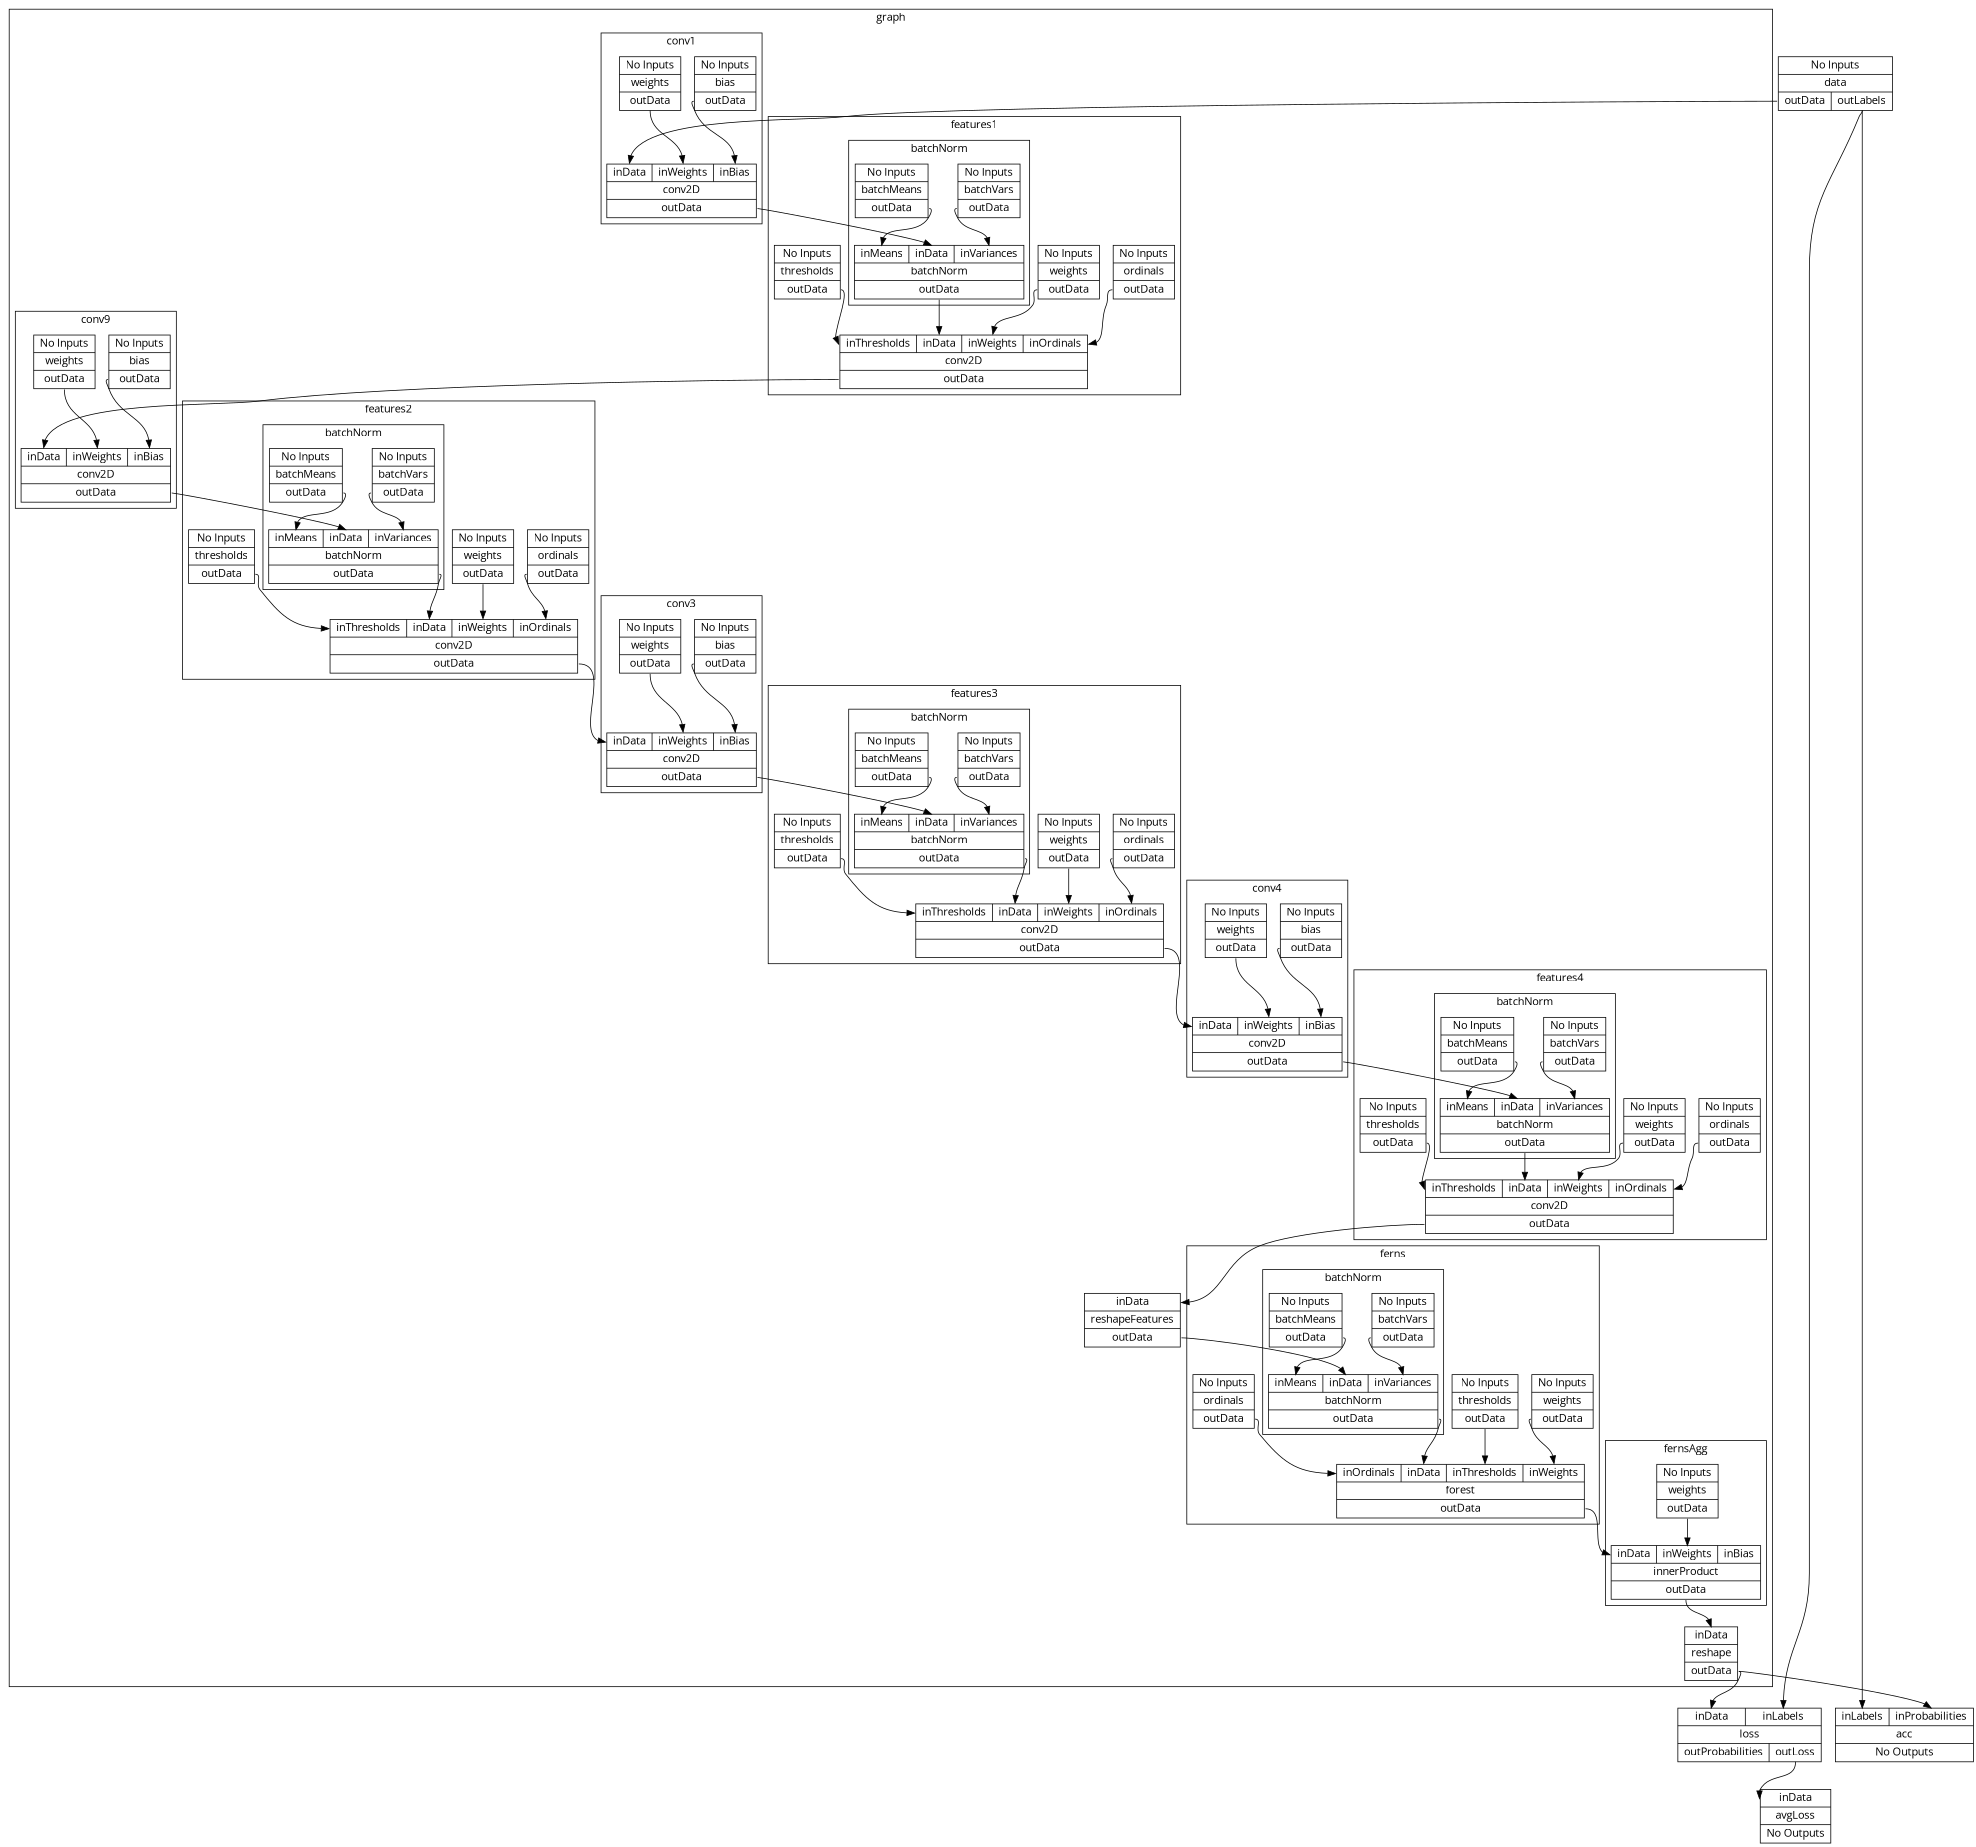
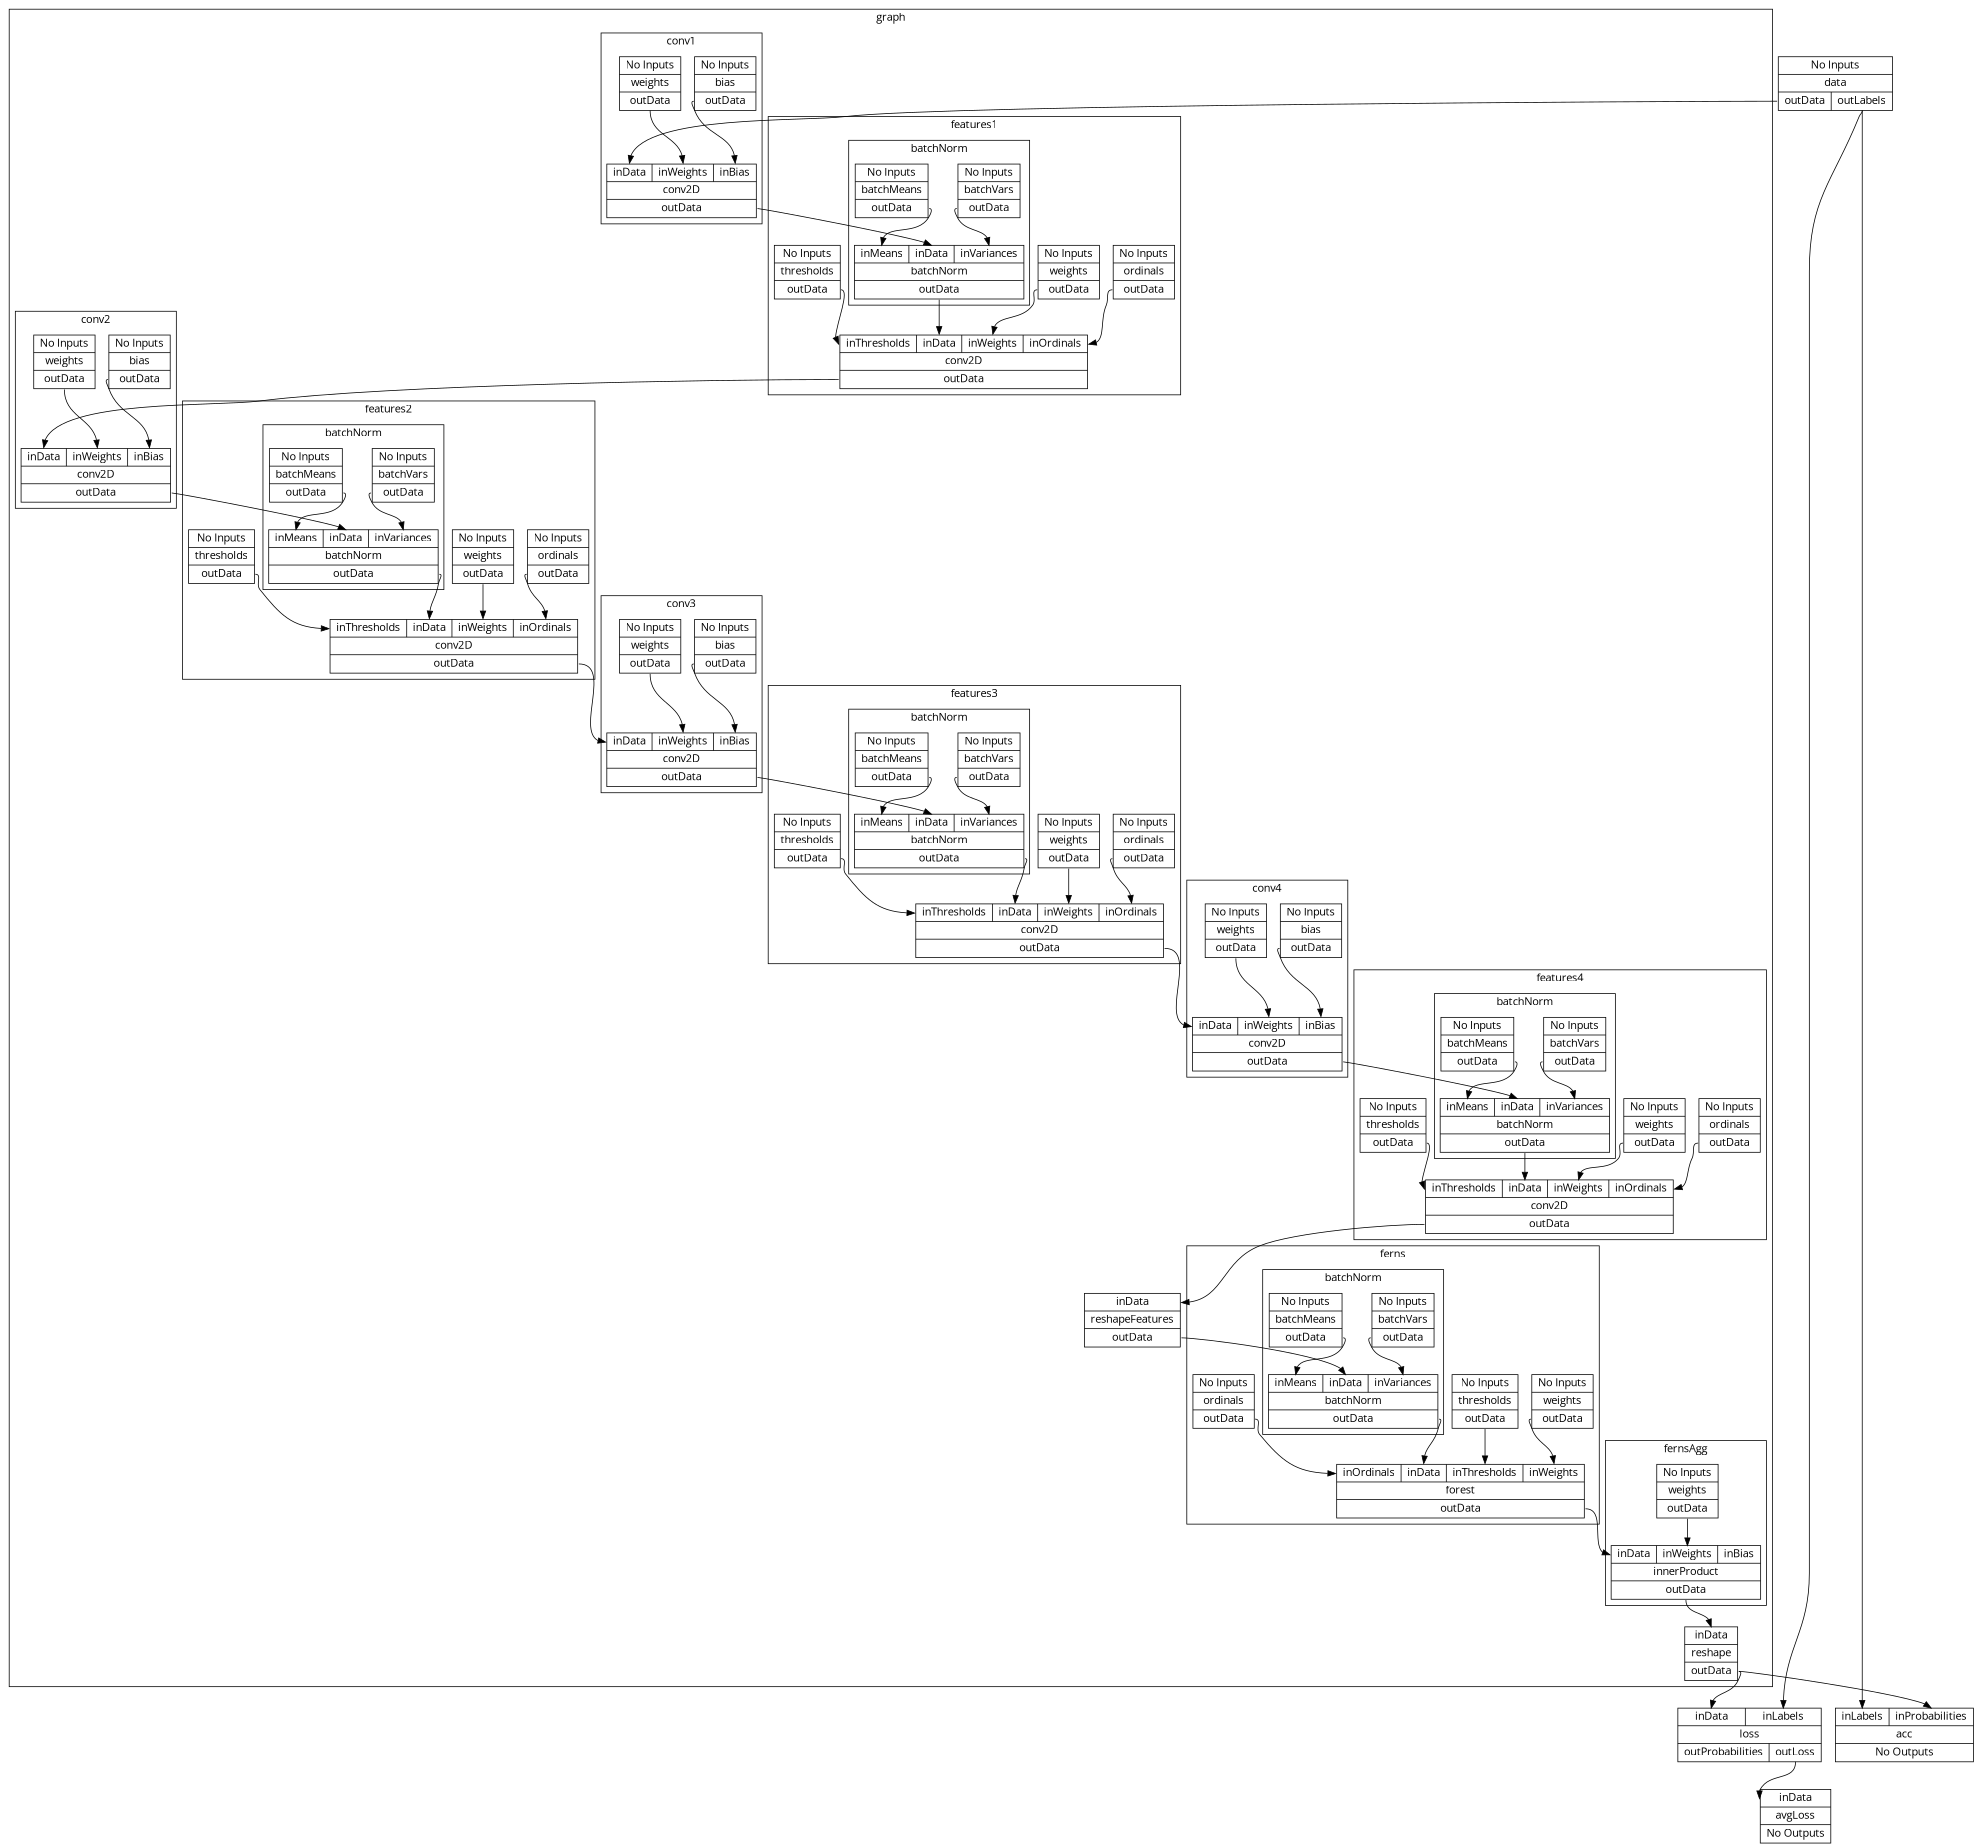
cluster "conv9": label "conv9" -> "conv2"
